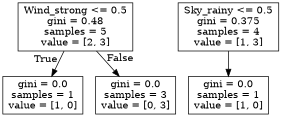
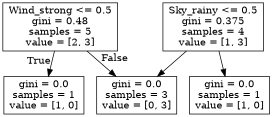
edge "Sky_rainy <= 0.5 gini = 0.375 samples = 4 value = [1, 3]" -> "gini = 0.0 samples = 3 value = [0, 3]": added
